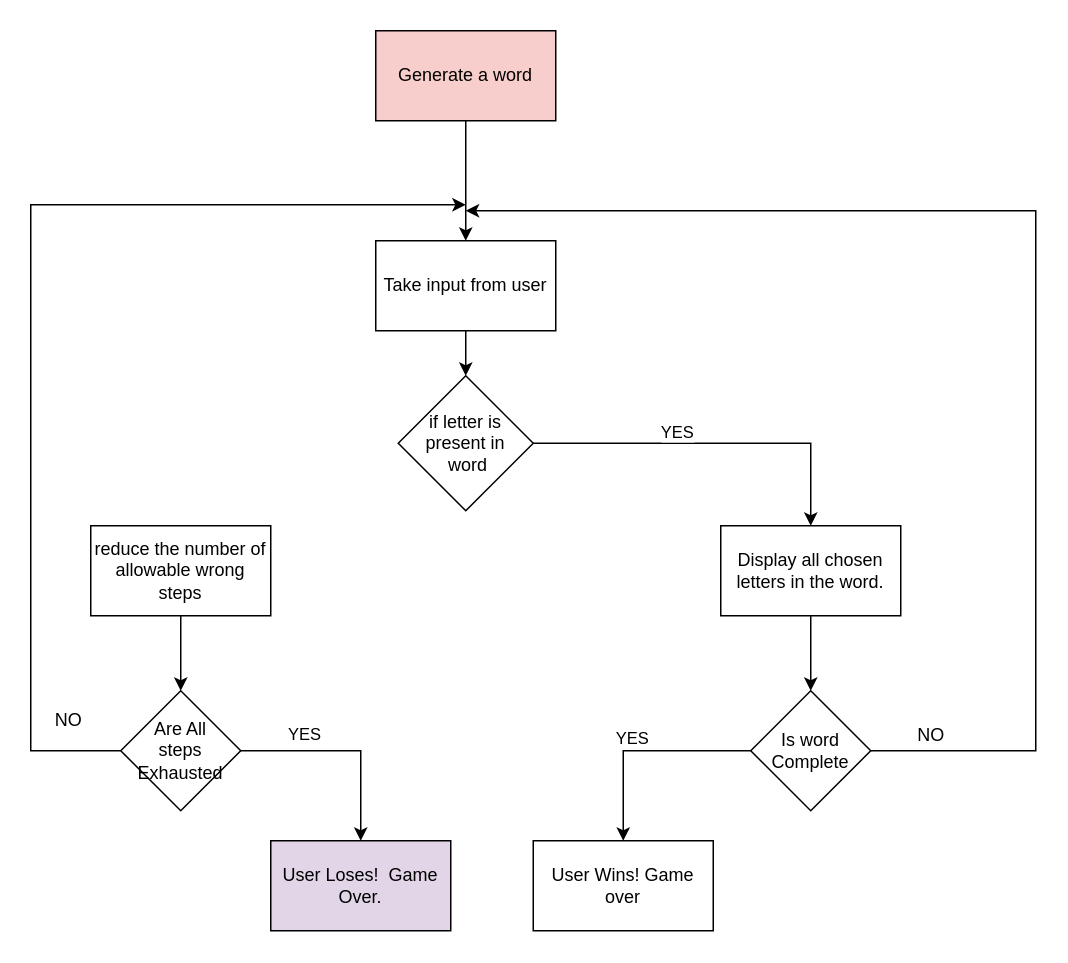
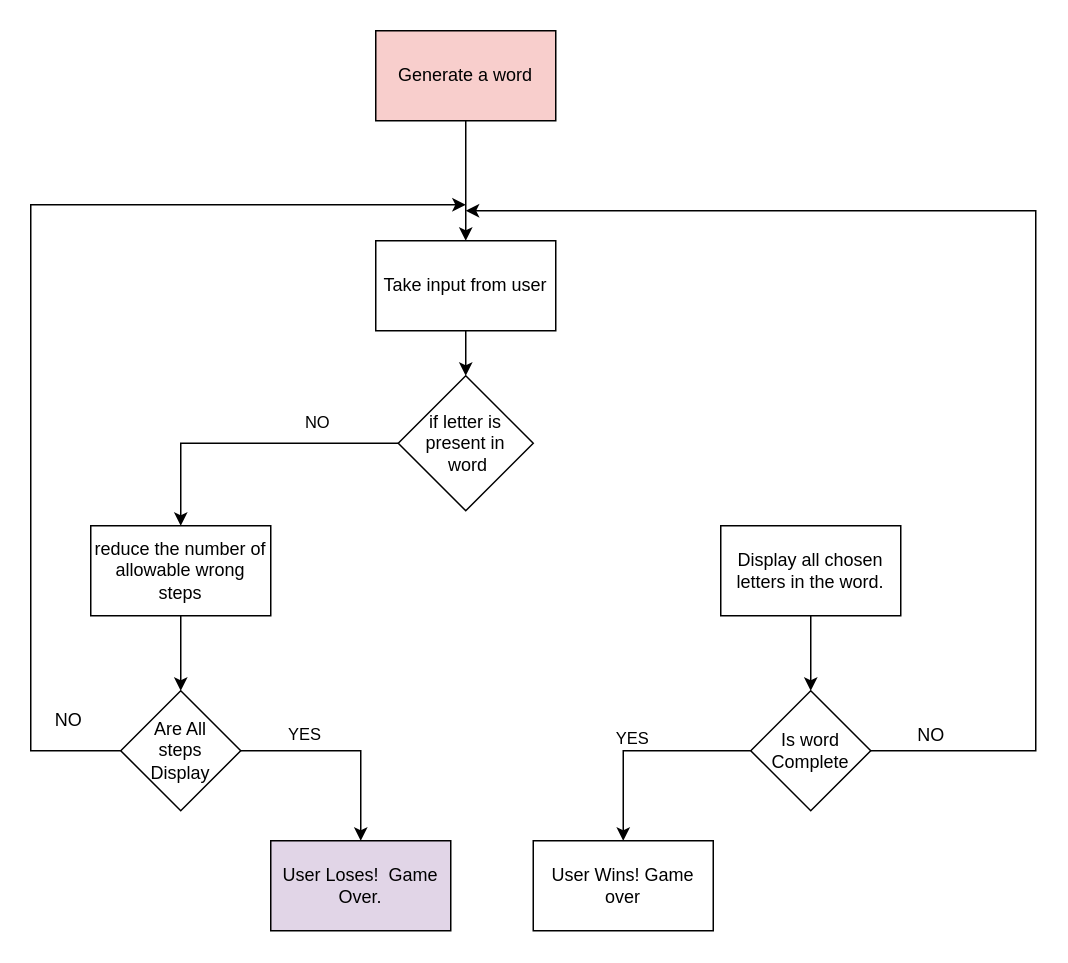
edge "if letter is present in word" -> "reduce the number of allowable wrong steps": added, label "NO"
edge "if letter is present in word" -> "Display all chosen letters in the word.": removed, label "YES"
node "Are All steps Exhausted": label "Are All steps Exhausted" -> "Are All steps Display"
